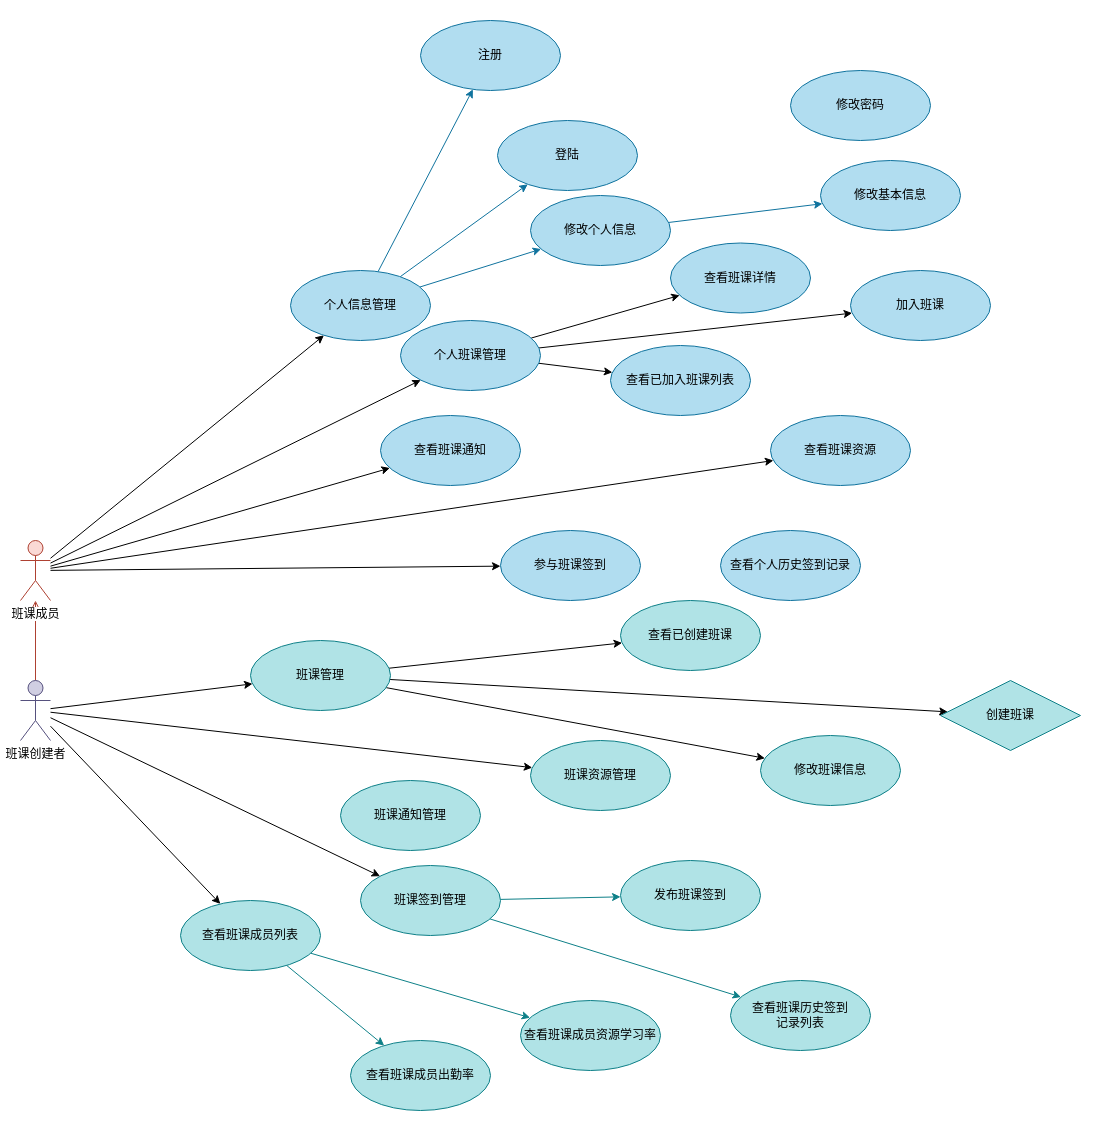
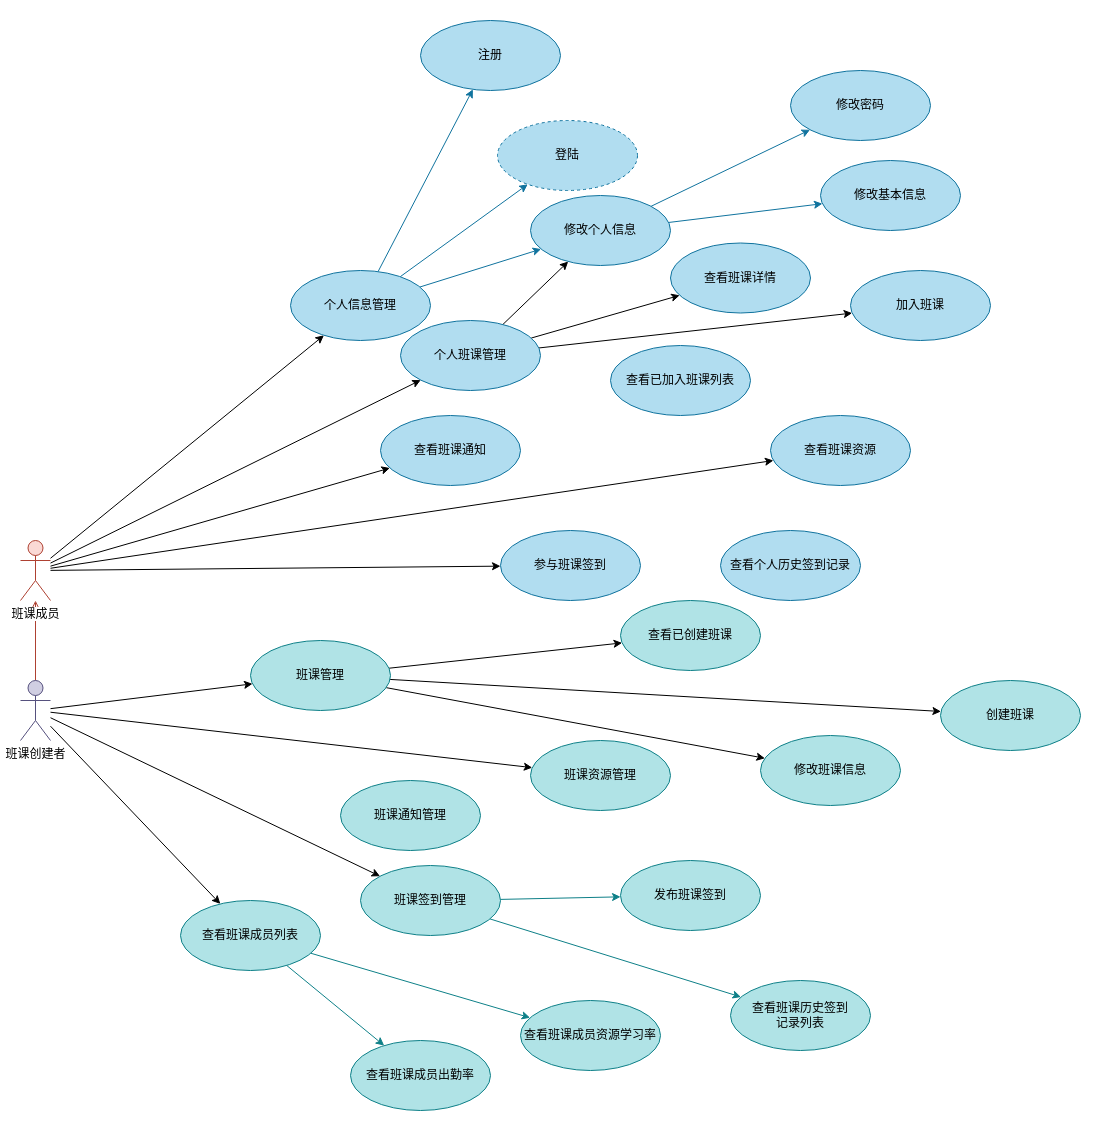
node "登陆": style solid -> dashed
edge "修改个人信息" -> "修改密码": added
edge "个人班课管理" -> "查看已加入班课列表": now "个人班课管理" -> "修改个人信息"
node "创建班课": shape diamond -> ellipse
